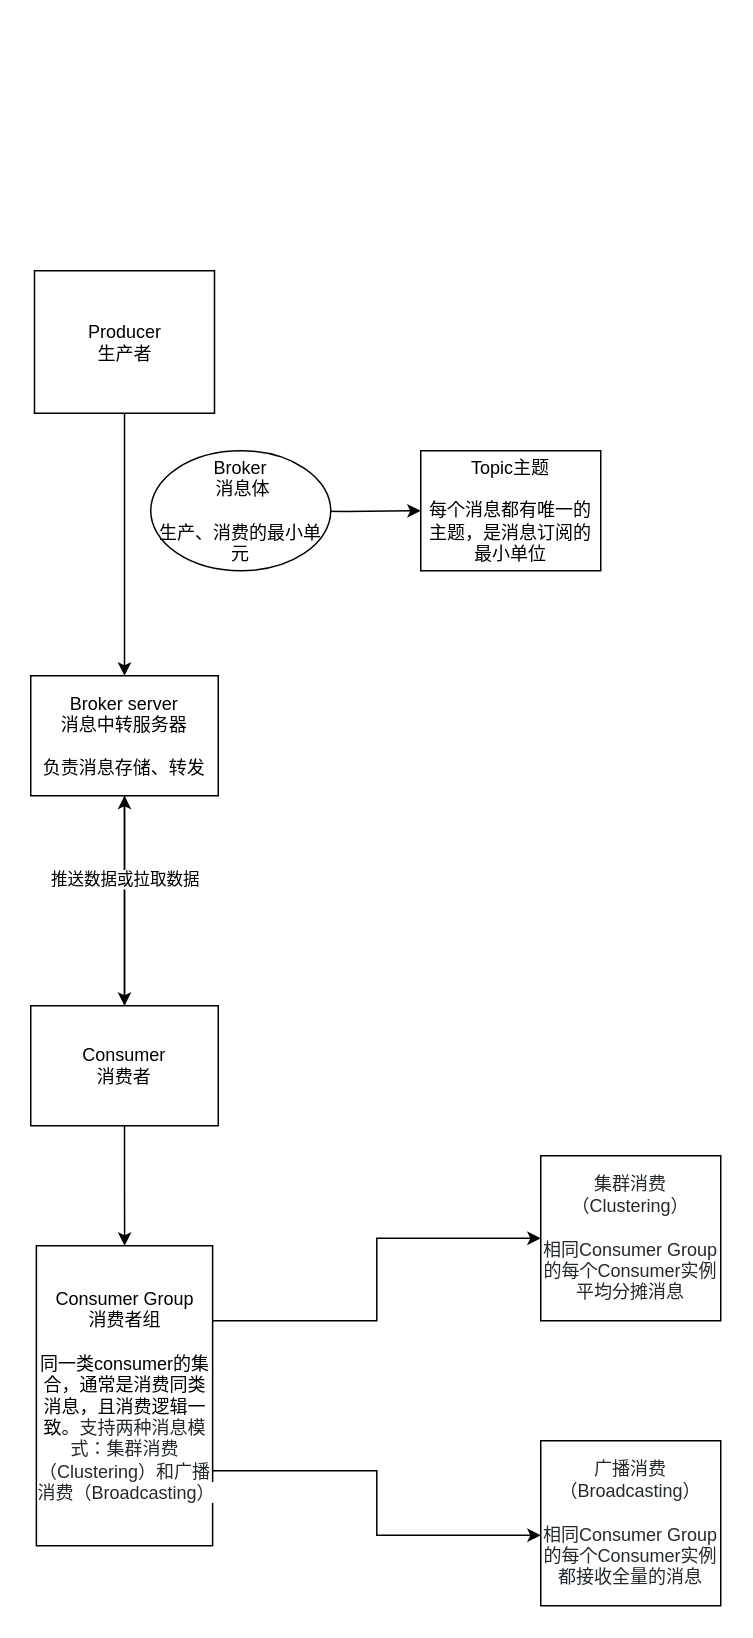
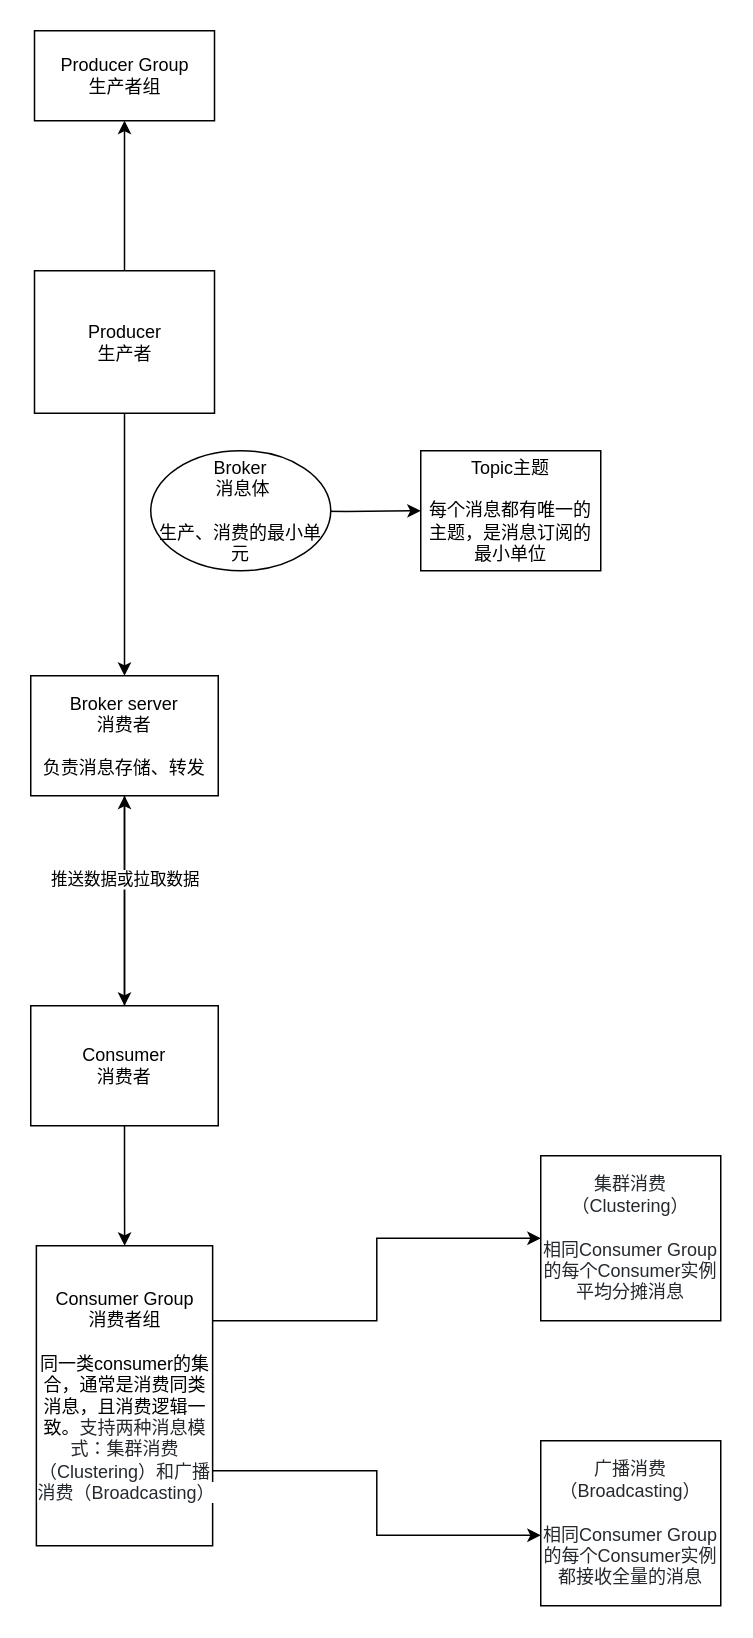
node "Producer Group 生产者组": added
edge "Producer 生产者" -> "Producer Group 生产者组": added
node "Broker server 消息中转服务器 负责消息存储、转发": label "Broker server 消息中转服务器 负责消息存储、转发" -> "Broker server 消费者 负责消息存储、转发"
